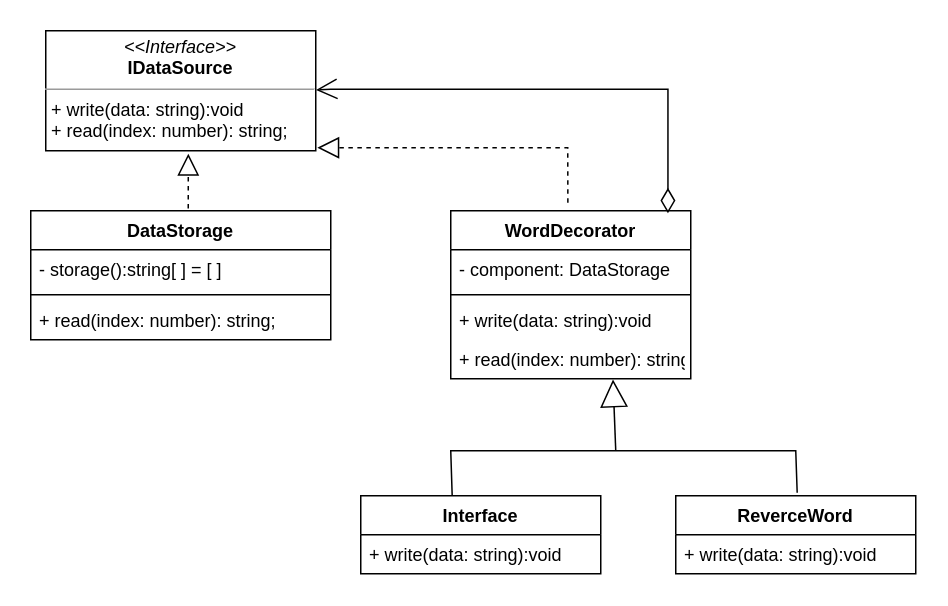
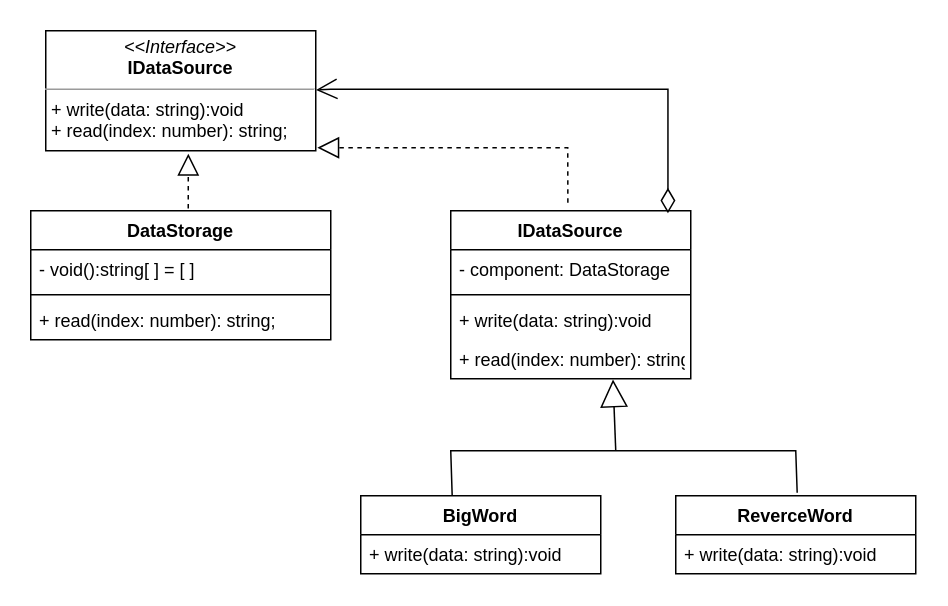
node "WordDecorator": label "WordDecorator" -> "IDataSource"
node "- storage():string[ ] = [ ]": label "- storage():string[ ] = [ ]" -> "- void():string[ ] = [ ]"
node "Interface": label "Interface" -> "BigWord"
